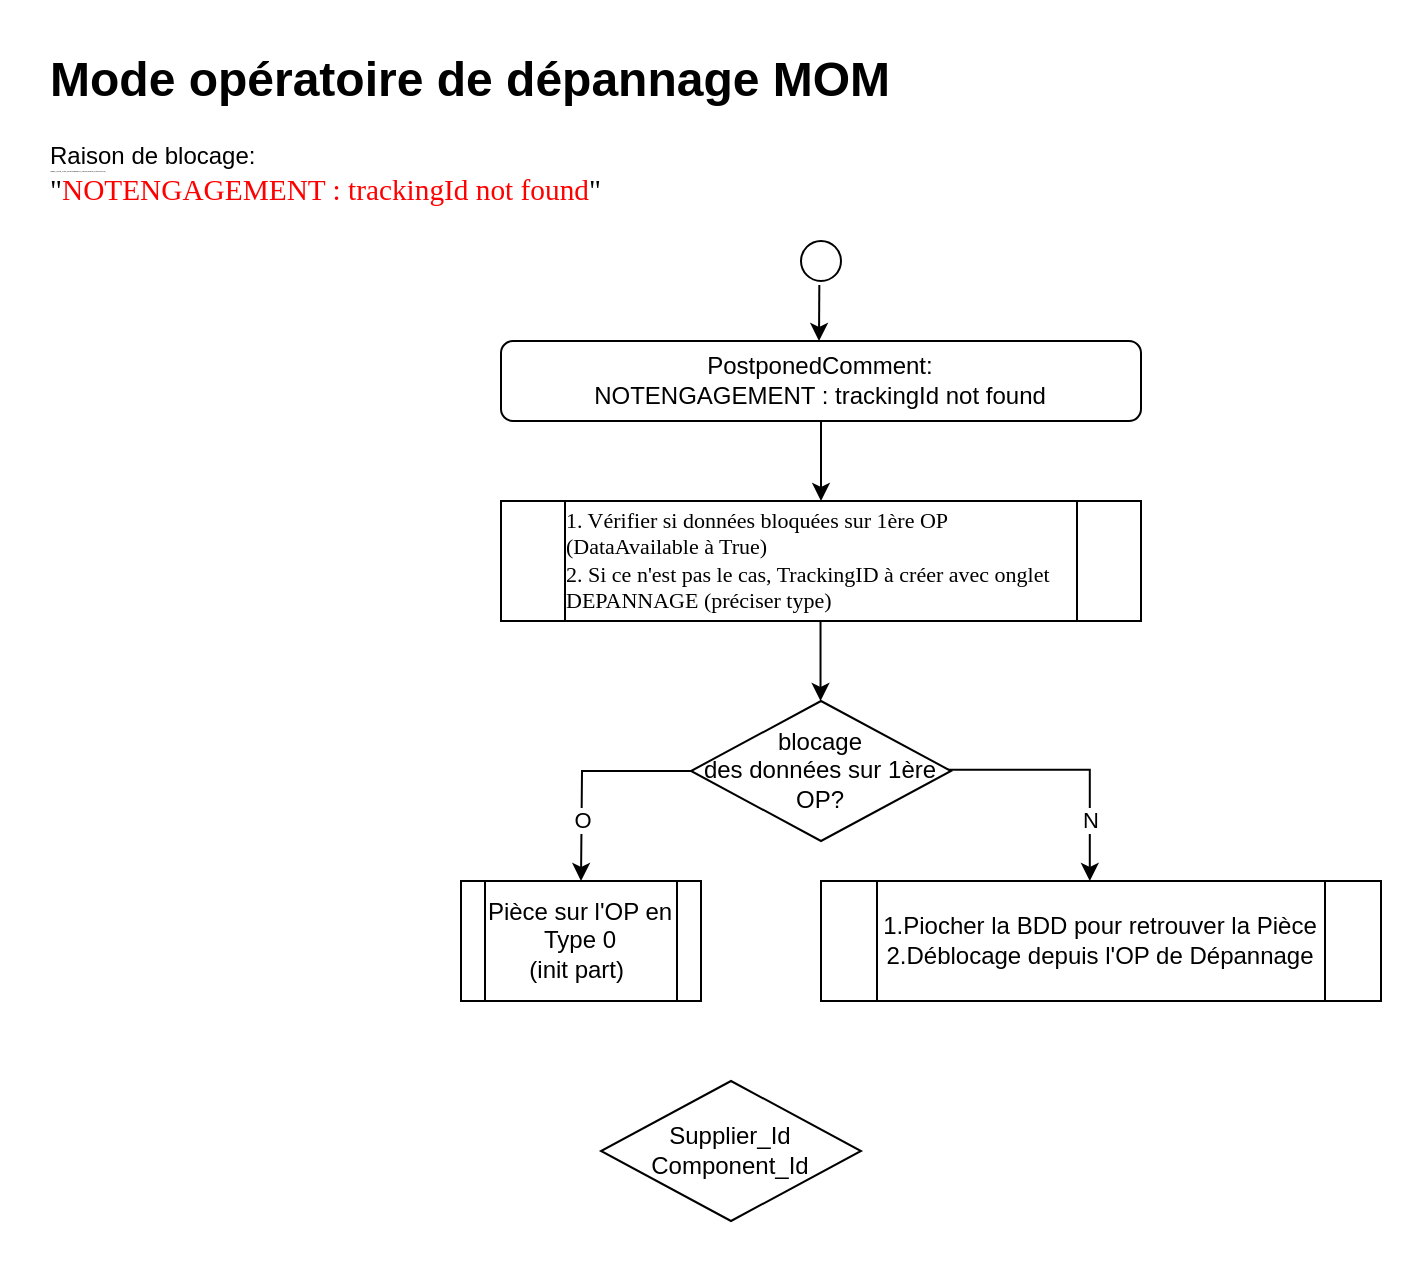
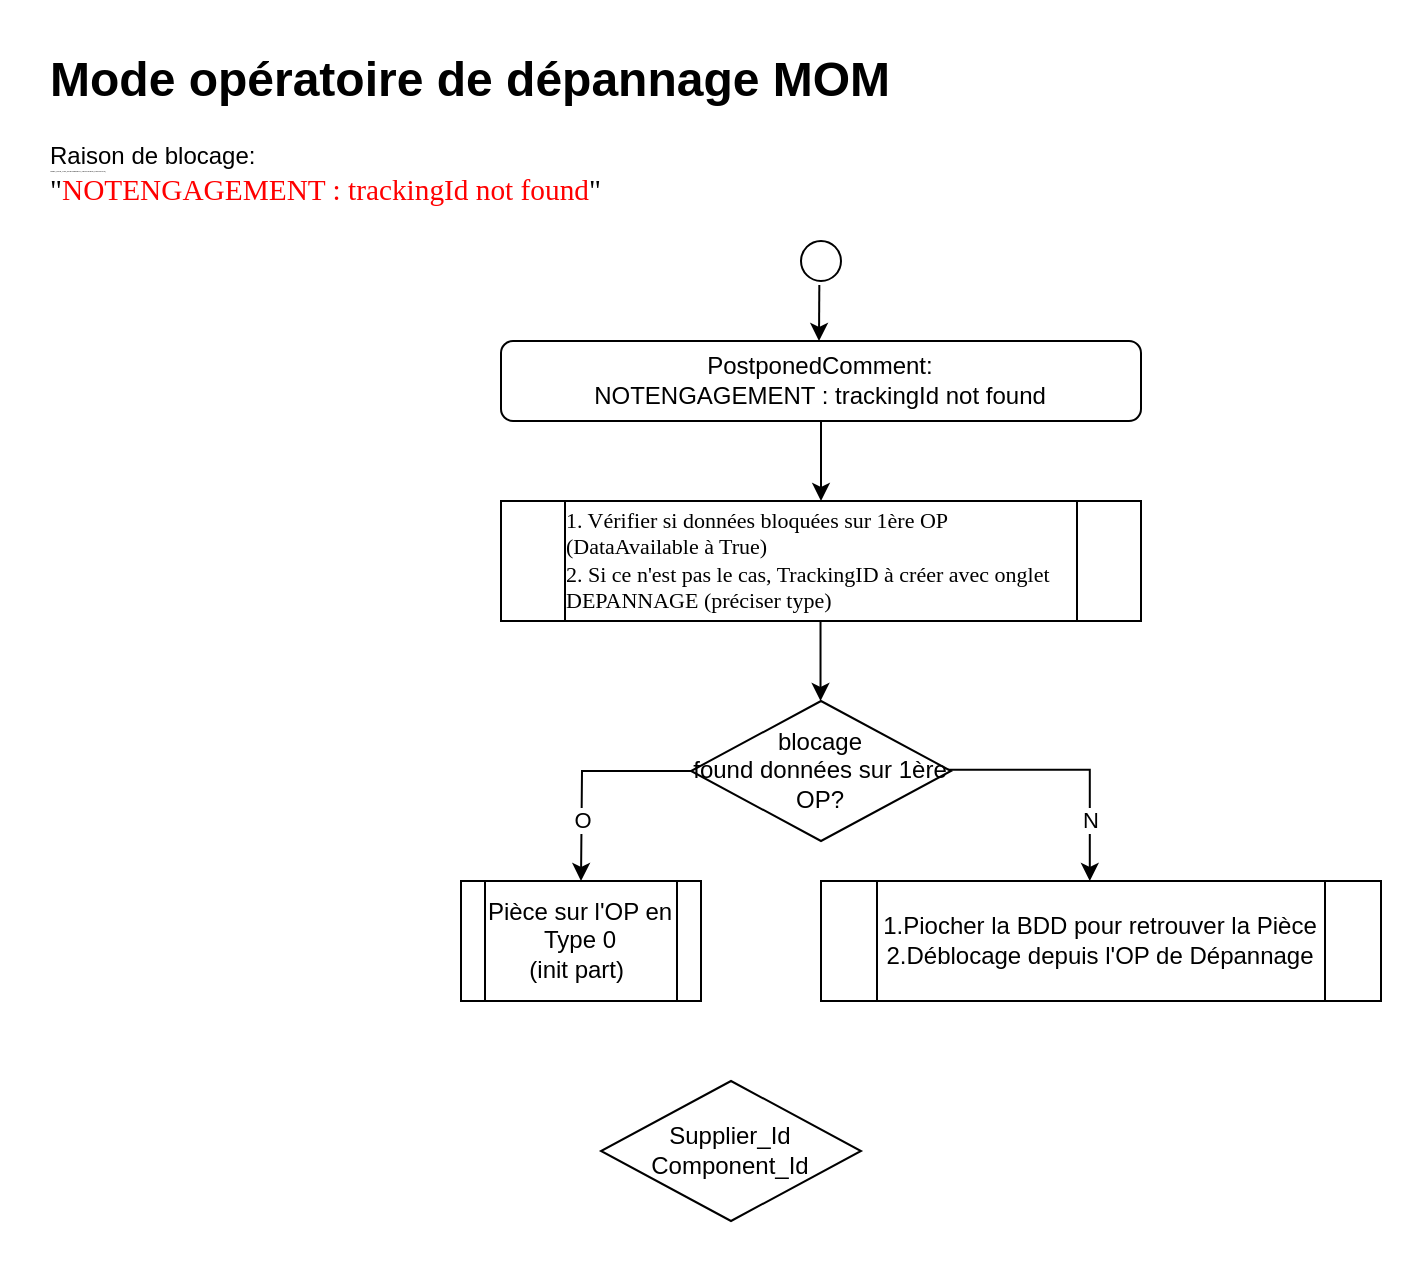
node "blocage des données sur 1ère OP?": label "blocage des données sur 1ère OP?" -> "blocage found données sur 1ère OP?"
